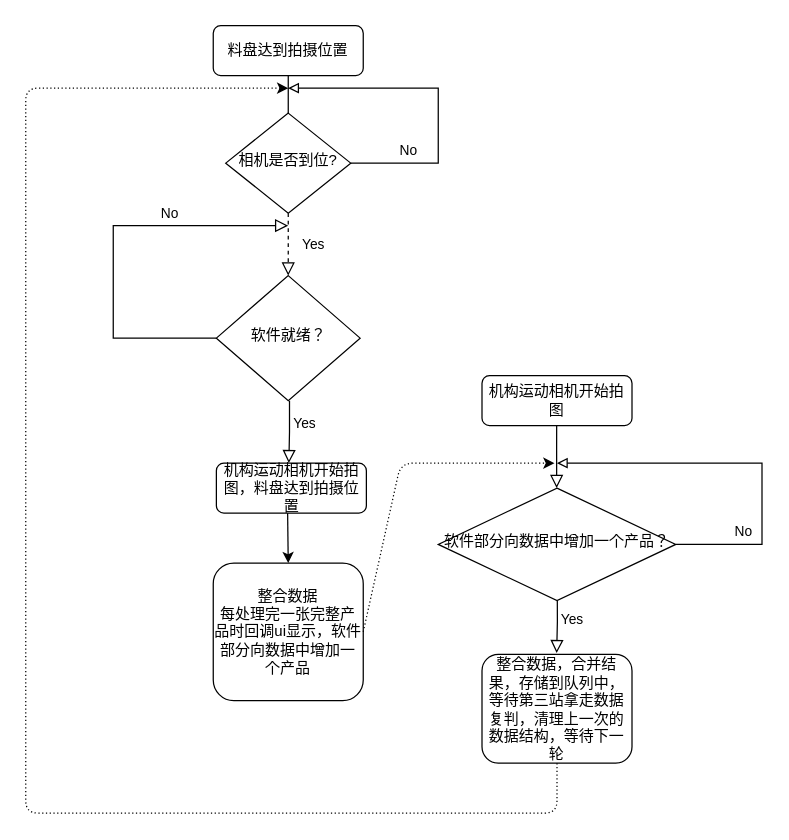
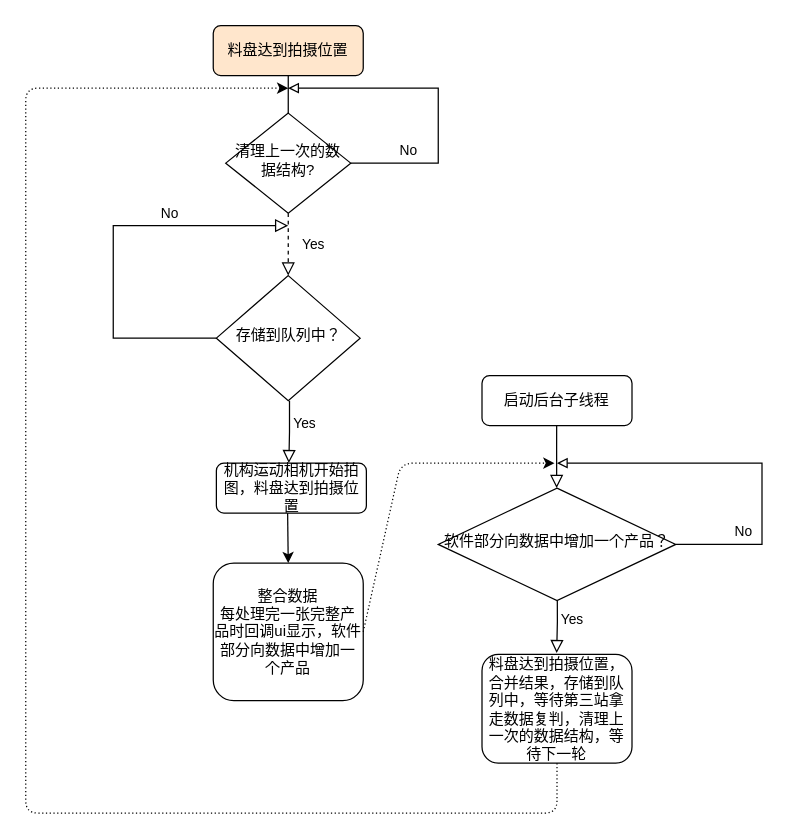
node "料盘达到拍摄位置": fillcolor #ffffff -> #ffe6cc
node "相机是否到位?": label "相机是否到位?" -> "清理上一次的数据结构?"
node "软件就绪？": label "软件就绪？" -> "存储到队列中？"
node "机构运动相机开始拍图": label "机构运动相机开始拍图" -> "启动后台子线程"
node "整合数据，合并结果，存储到队列中，等待第三站拿走数据复判，清理上一次的数据结构，等待下一轮": label "整合数据，合并结果，存储到队列中，等待第三站拿走数据复判，清理上一次的数据结构，等待下一轮" -> "料盘达到拍摄位置，合并结果，存储到队列中，等待第三站拿走数据复判，清理上一次的数据结构，等待下一轮"
